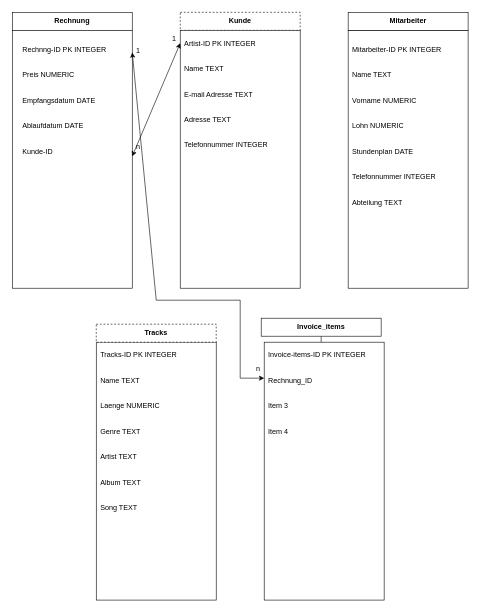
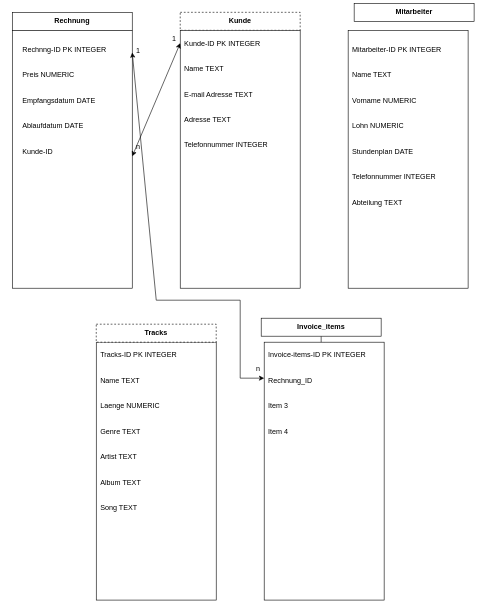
node "Mitarbeiter": moved (408, 21) -> (414, 12)
node "Artist-ID PK INTEGER": label "Artist-ID PK INTEGER" -> "Kunde-ID PK INTEGER"
